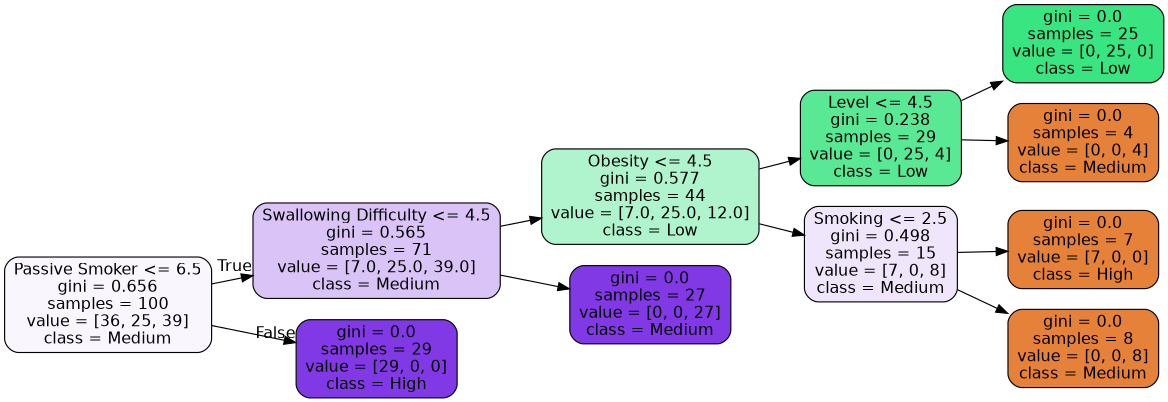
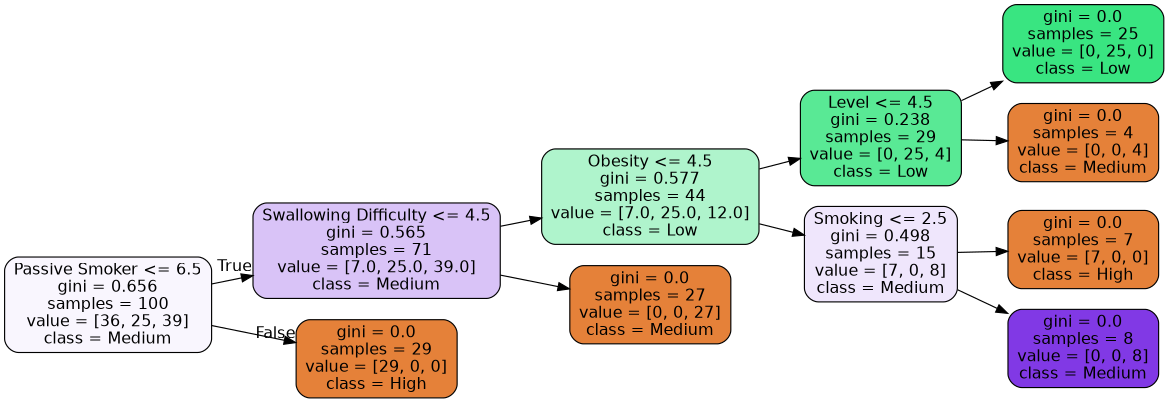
node "gini = 0.0 samples = 27 value = [0, 0, 27] class = Medium": fillcolor #8139e5 -> #e58139
node "gini = 0.0 samples = 8 value = [0, 0, 8] class = Medium": fillcolor #e58139 -> #8139e5
node "gini = 0.0 samples = 29 value = [29, 0, 0] class = High": fillcolor #8139e5 -> #e58139
